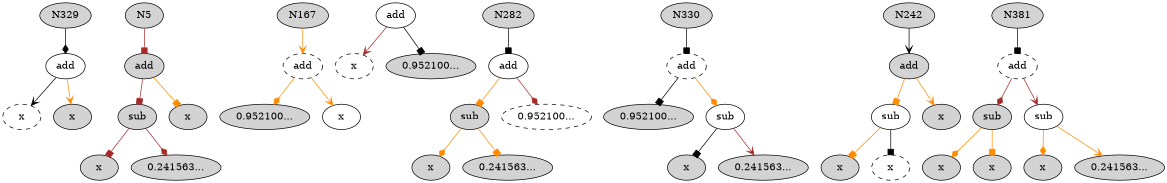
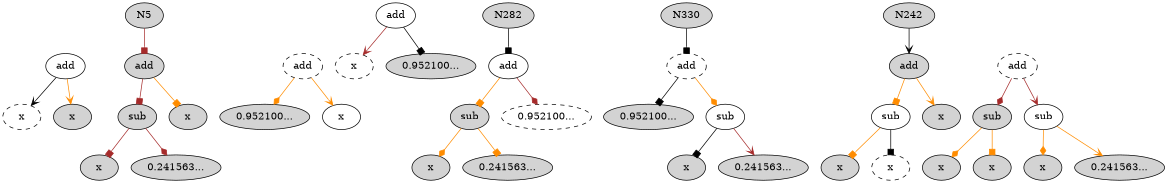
node "N329": removed
node "N167": removed
node "N381": removed
